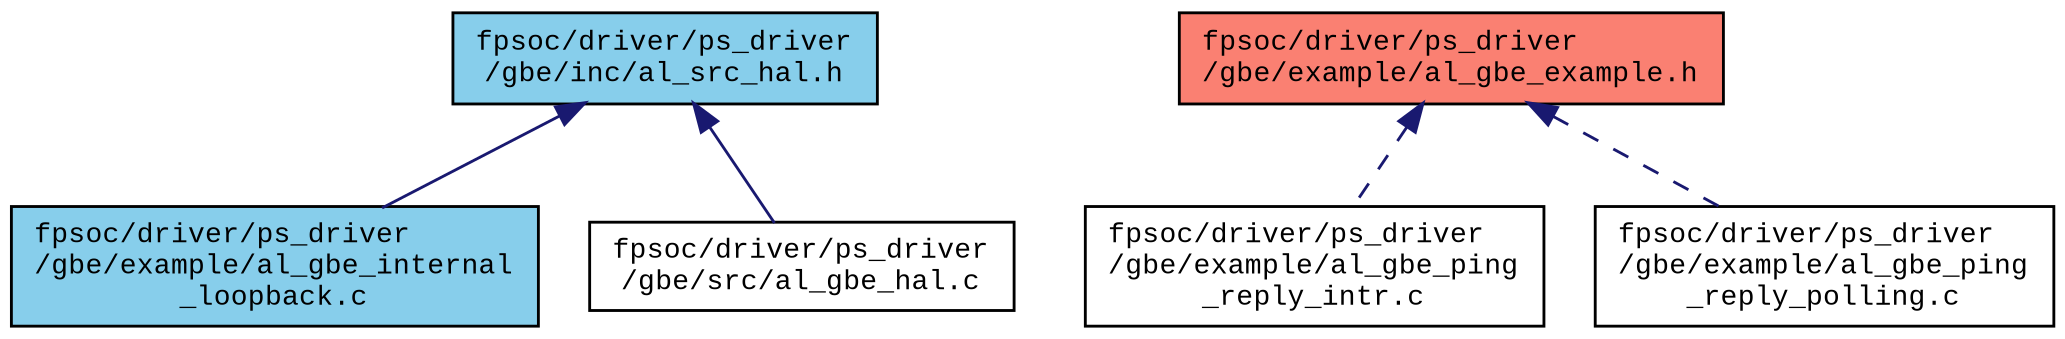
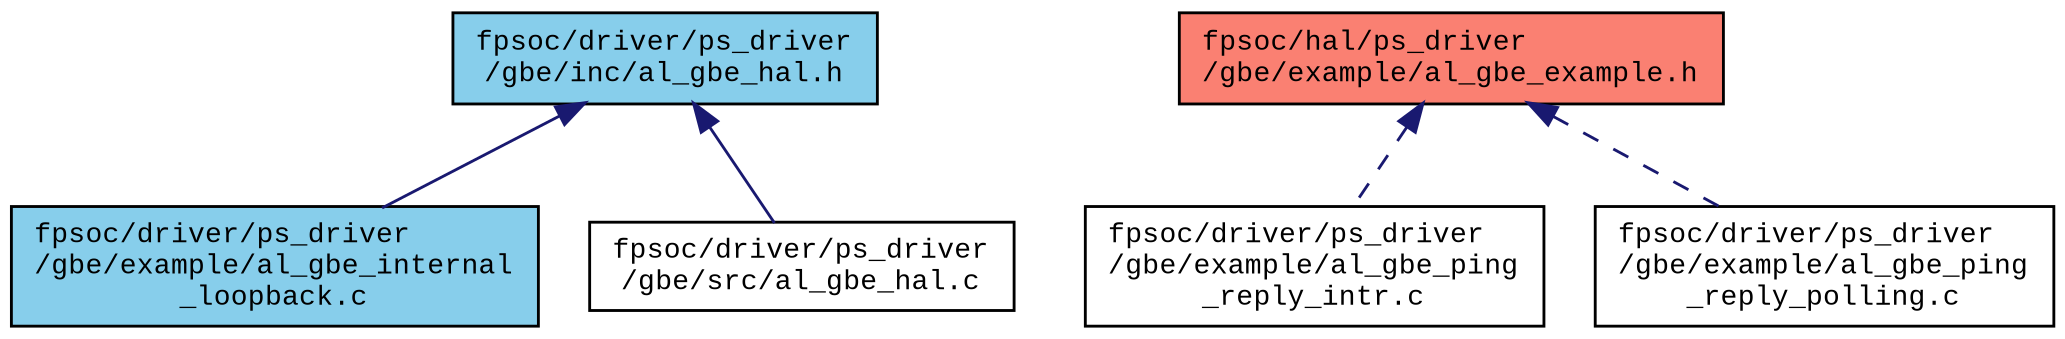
node "fpsoc/driver/ps_driver /gbe/inc/al_src_hal.h": label "fpsoc/driver/ps_driver /gbe/inc/al_src_hal.h" -> "fpsoc/driver/ps_driver /gbe/inc/al_gbe_hal.h"
node "fpsoc/driver/ps_driver /gbe/example/al_gbe_example.h": label "fpsoc/driver/ps_driver /gbe/example/al_gbe_example.h" -> "fpsoc/hal/ps_driver /gbe/example/al_gbe_example.h"
